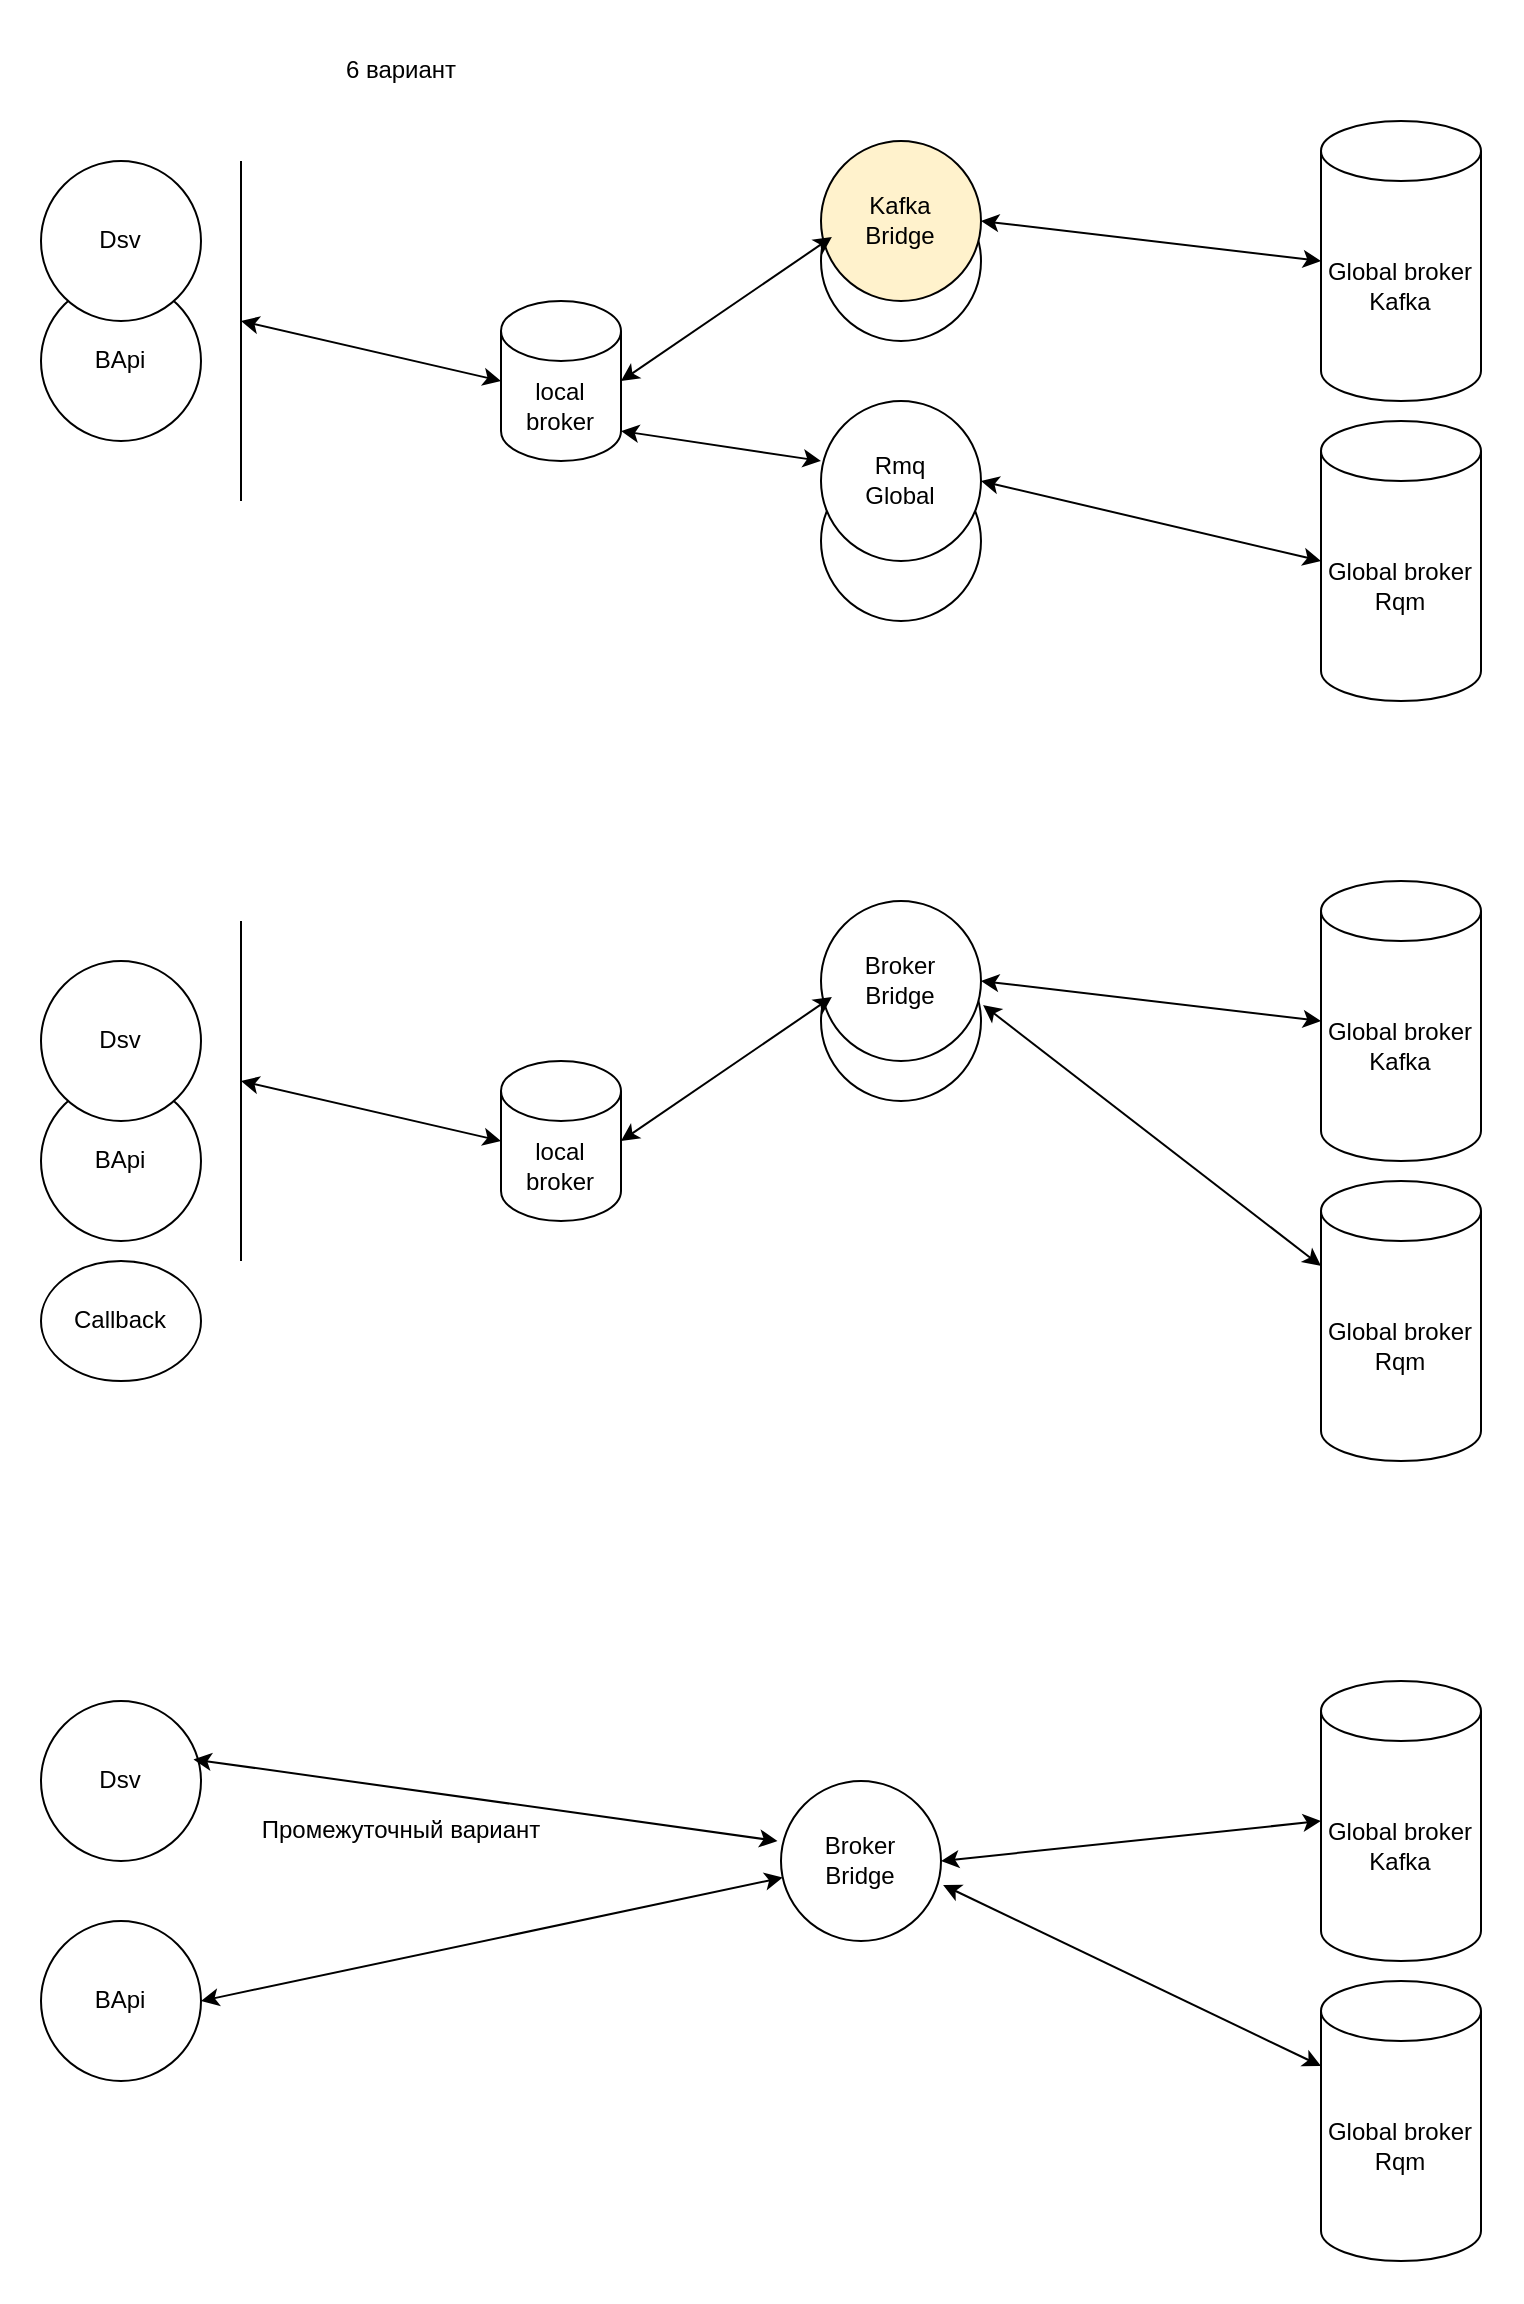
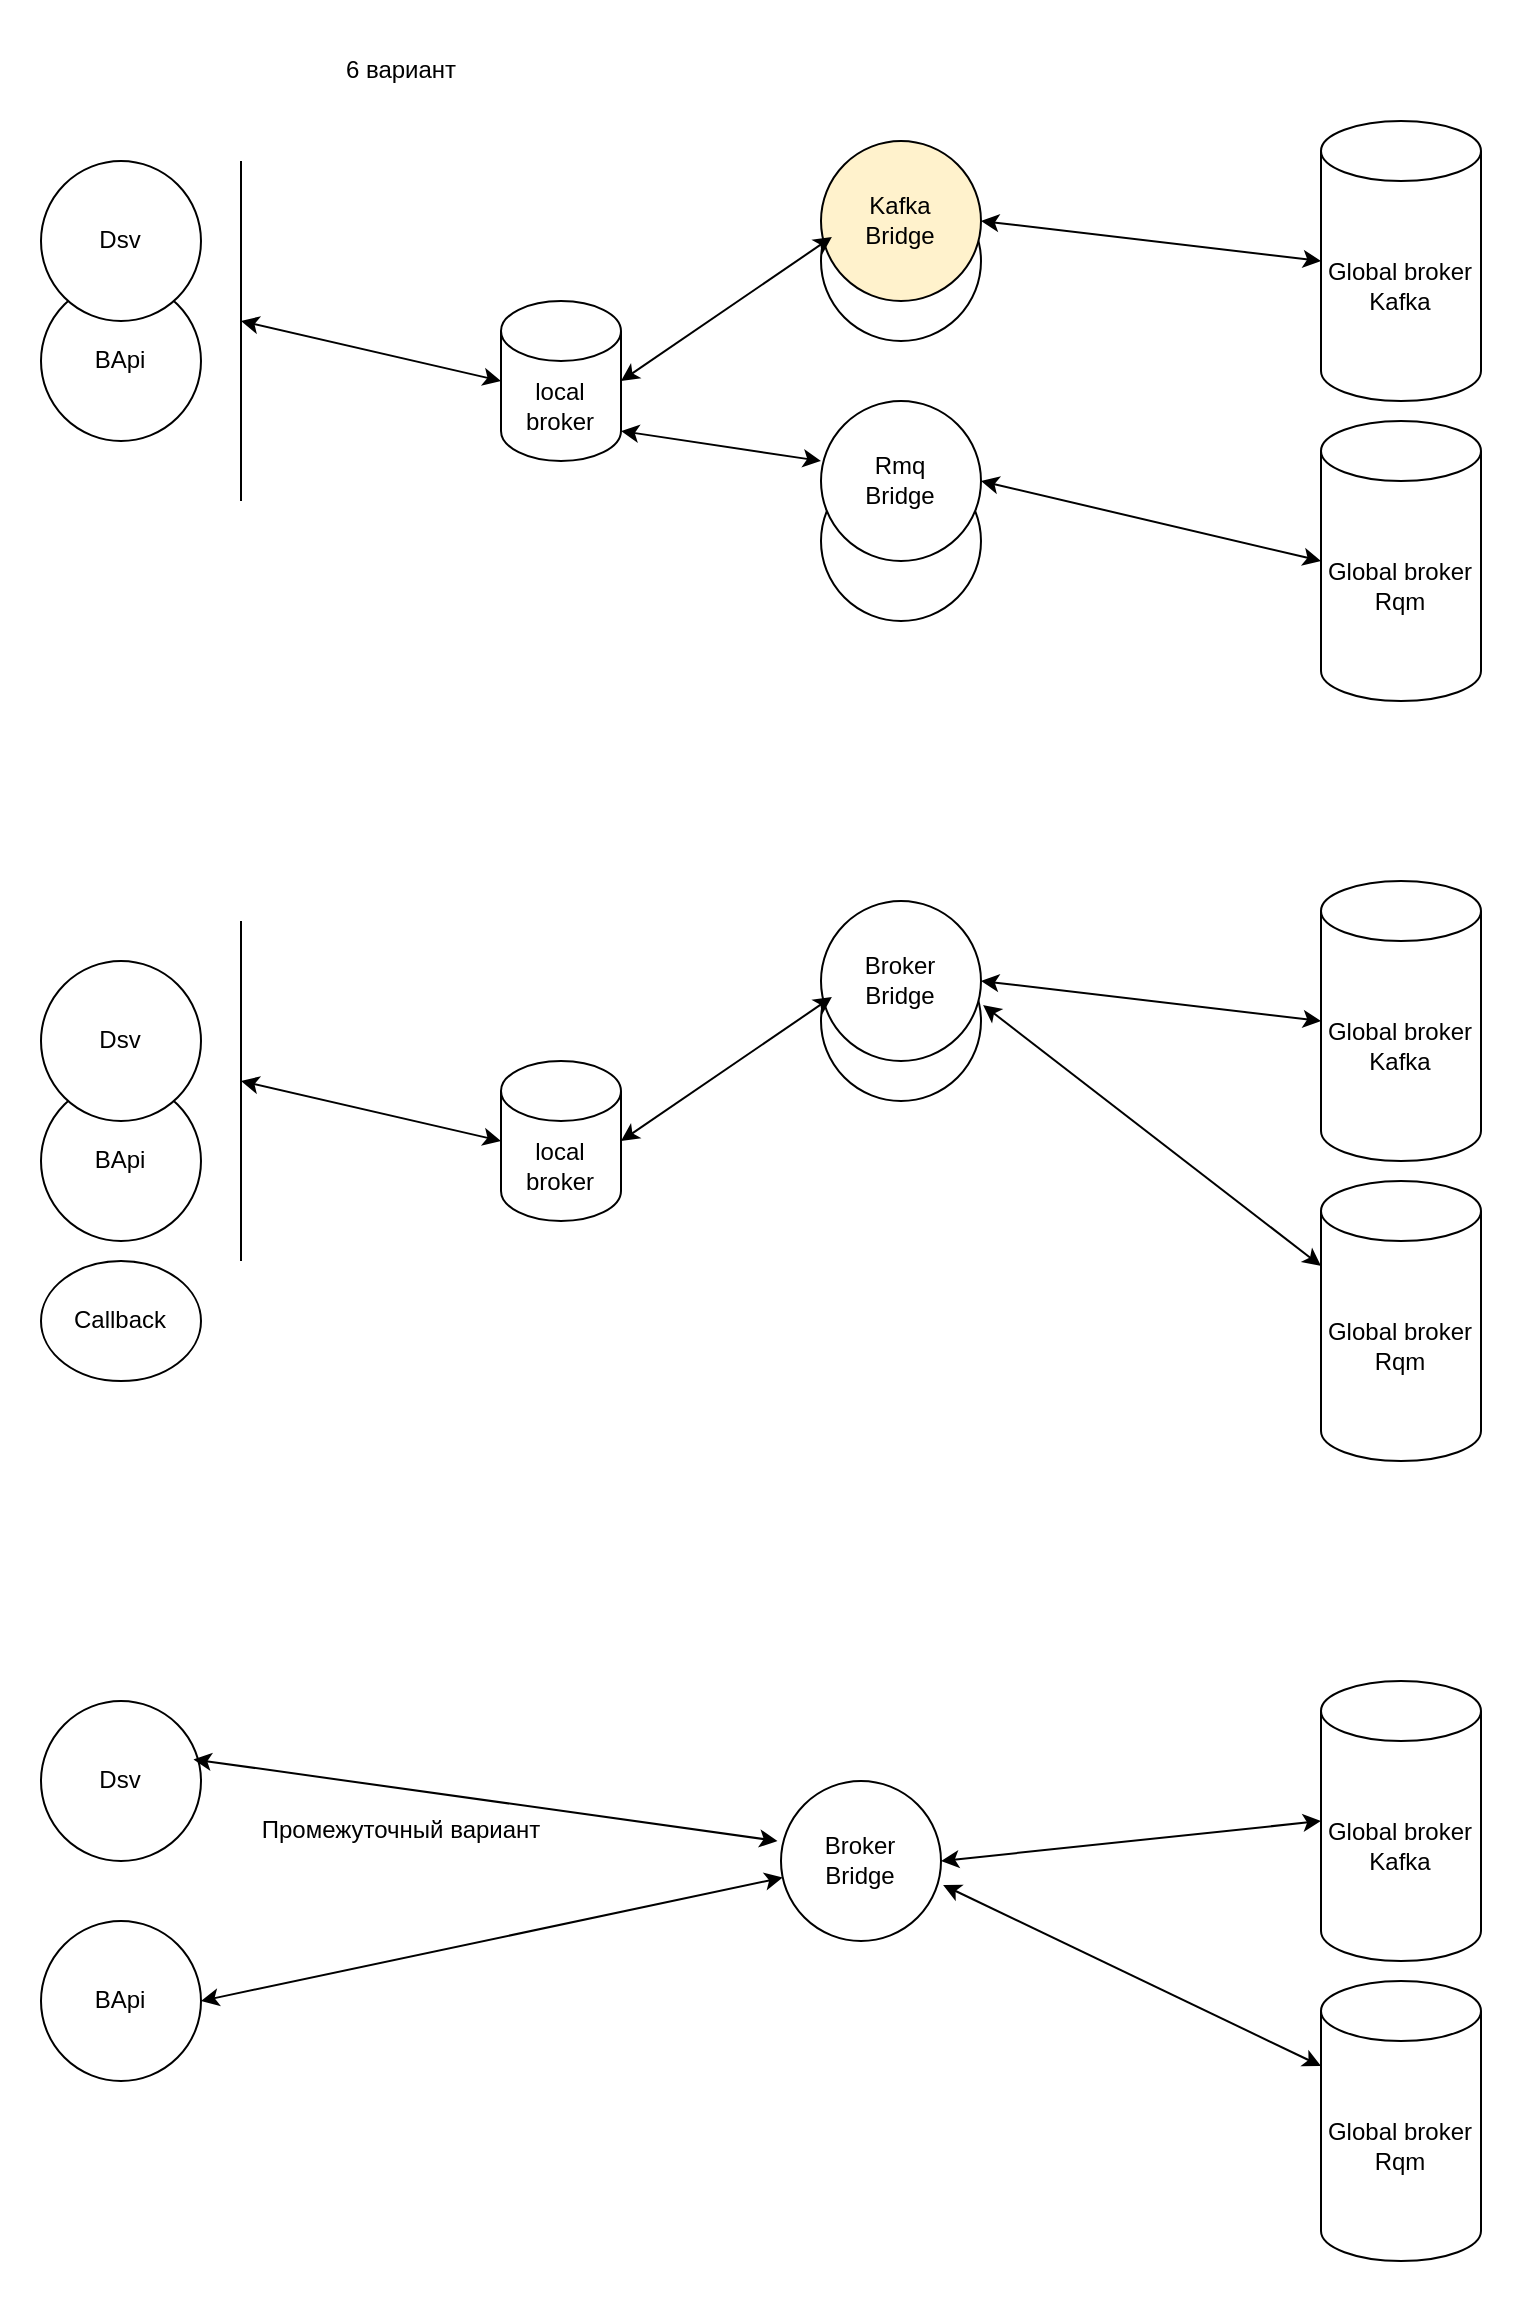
node "Rmq Global": label "Rmq Global" -> "Rmq Bridge"
